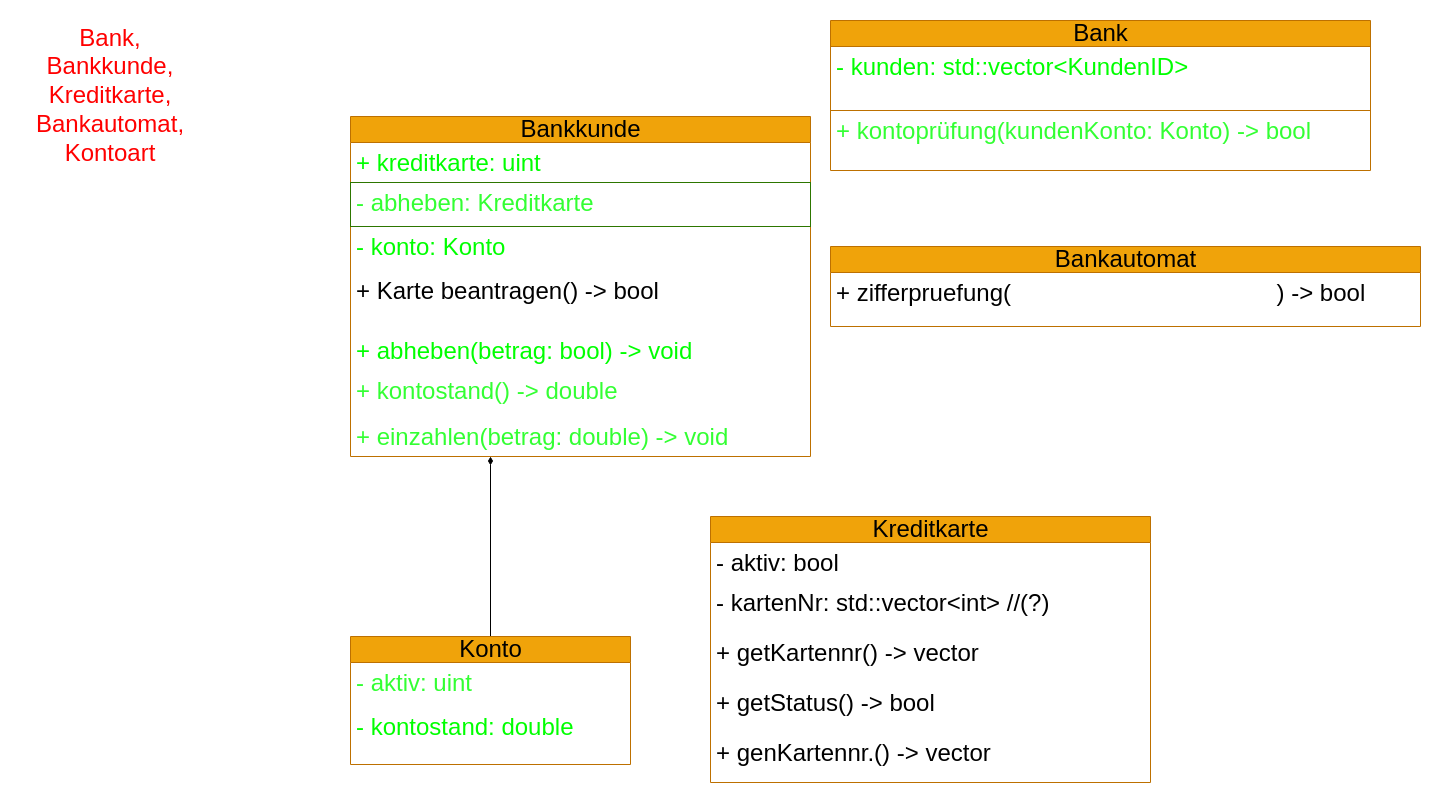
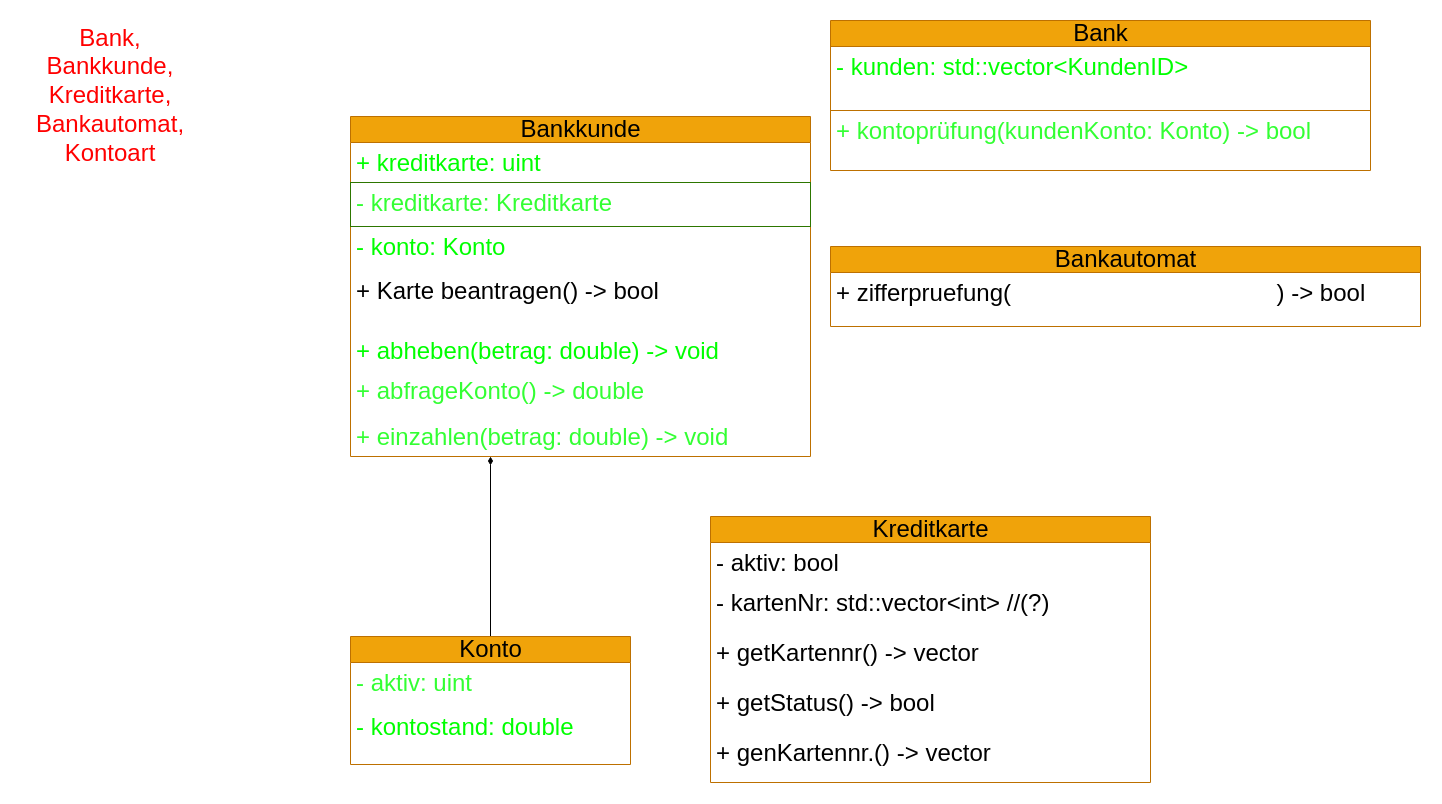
node "- abheben: Kreditkarte": label "- abheben: Kreditkarte" -> "- kreditkarte: Kreditkarte"
node "+ abheben(betrag: bool) -> void": label "+ abheben(betrag: bool) -> void" -> "+ abheben(betrag: double) -> void"
node "+ kontostand() -> double": label "+ kontostand() -> double" -> "+ abfrageKonto() -> double"
